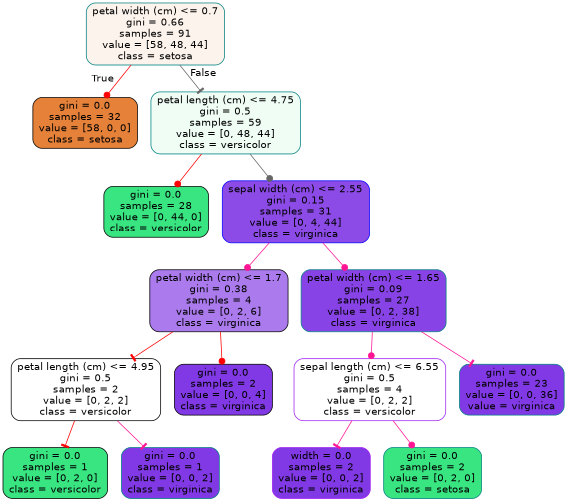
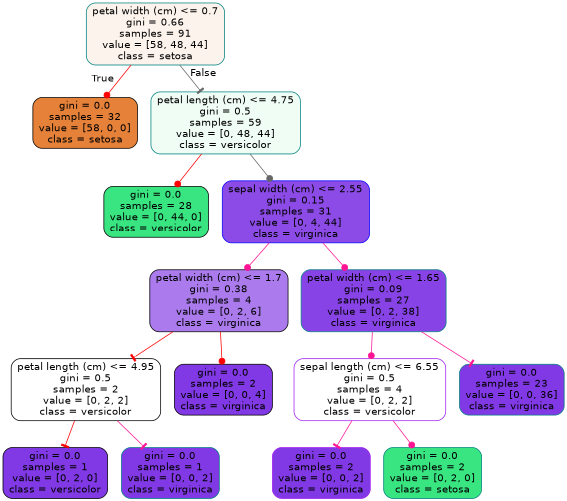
node "gini = 0.0 samples = 23 value = [0, 0, 36] value = virginica": label "gini = 0.0 samples = 23 value = [0, 0, 36] value = virginica" -> "gini = 0.0 samples = 23 value = [0, 0, 36] class = virginica"
node "gini = 0.0 samples = 1 value = [0, 2, 0] class = versicolor": fillcolor #39e581 -> #8139e5
node "width = 0.0 samples = 2 value = [0, 0, 2] class = virginica": label "width = 0.0 samples = 2 value = [0, 0, 2] class = virginica" -> "gini = 0.0 samples = 2 value = [0, 0, 2] class = virginica"
